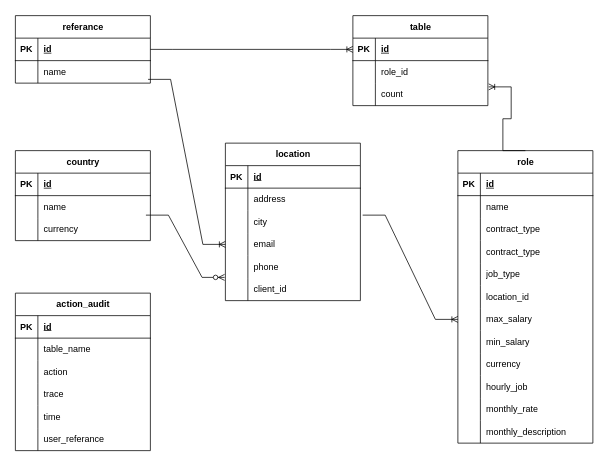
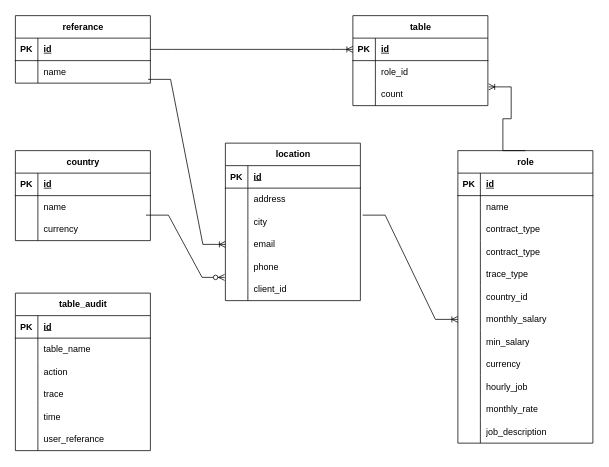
node "job_type": label "job_type" -> "trace_type"
node "location_id": label "location_id" -> "country_id"
node "action_audit": label "action_audit" -> "table_audit"
node "max_salary": label "max_salary" -> "monthly_salary"
node "monthly_description": label "monthly_description" -> "job_description"
